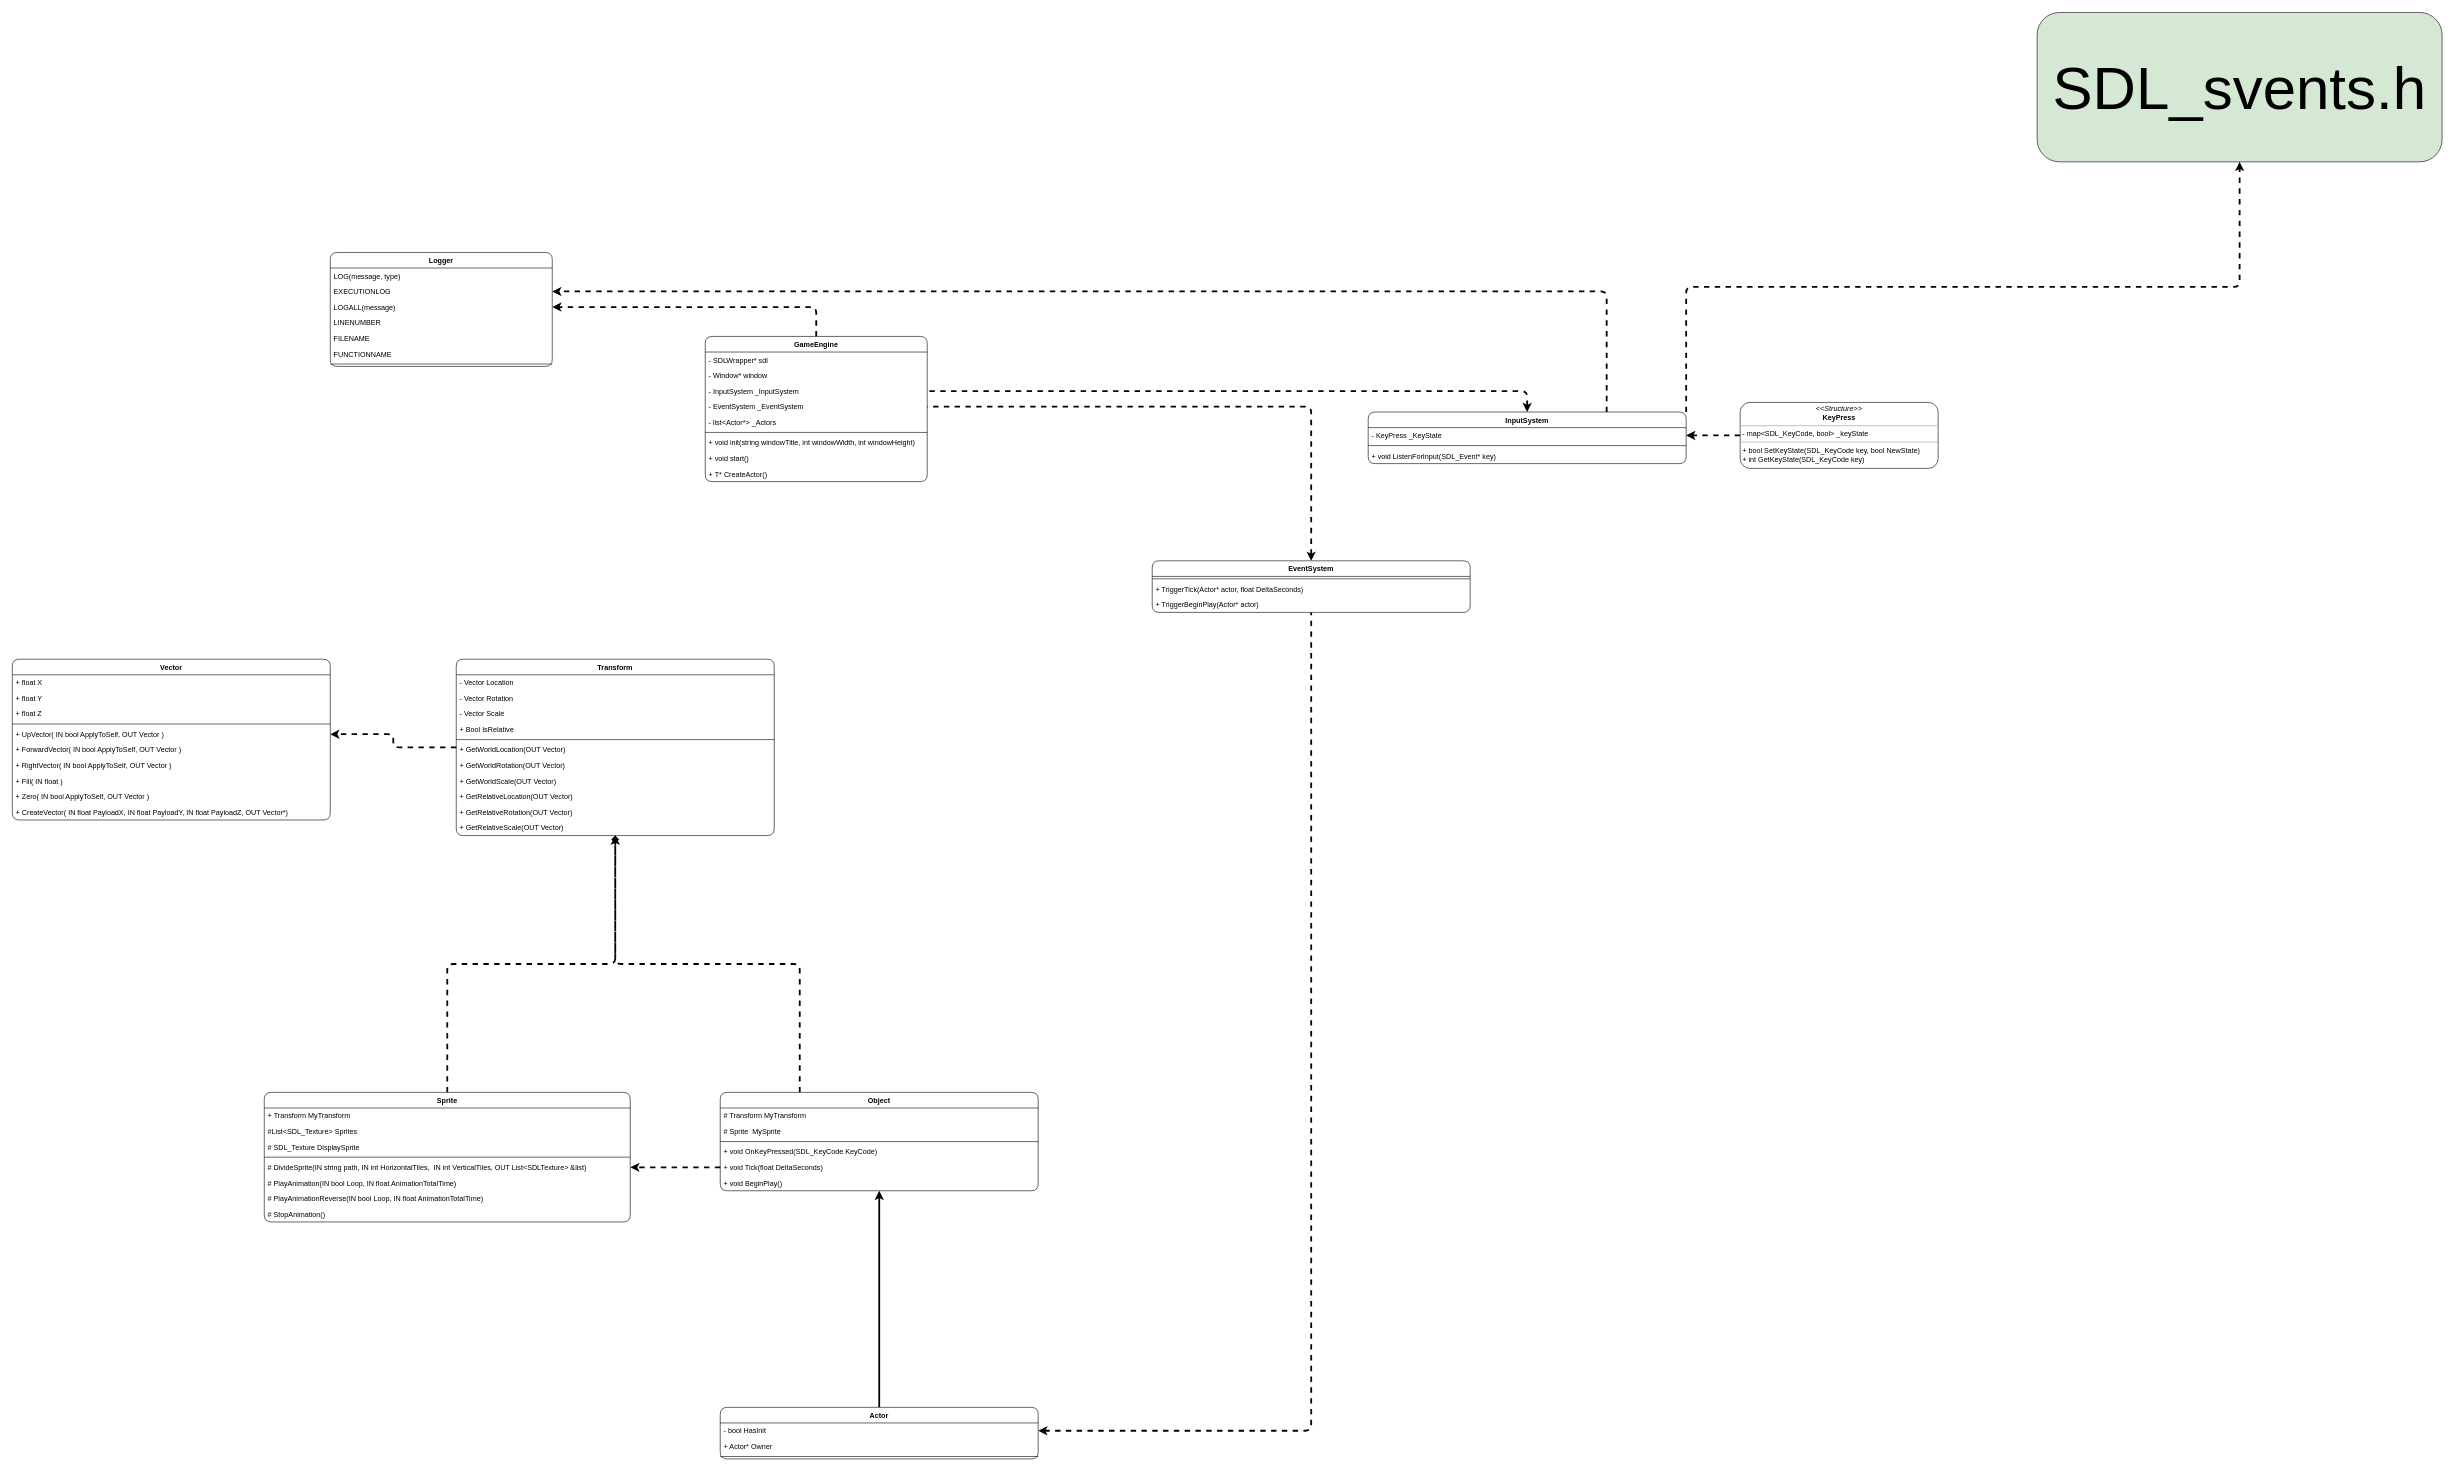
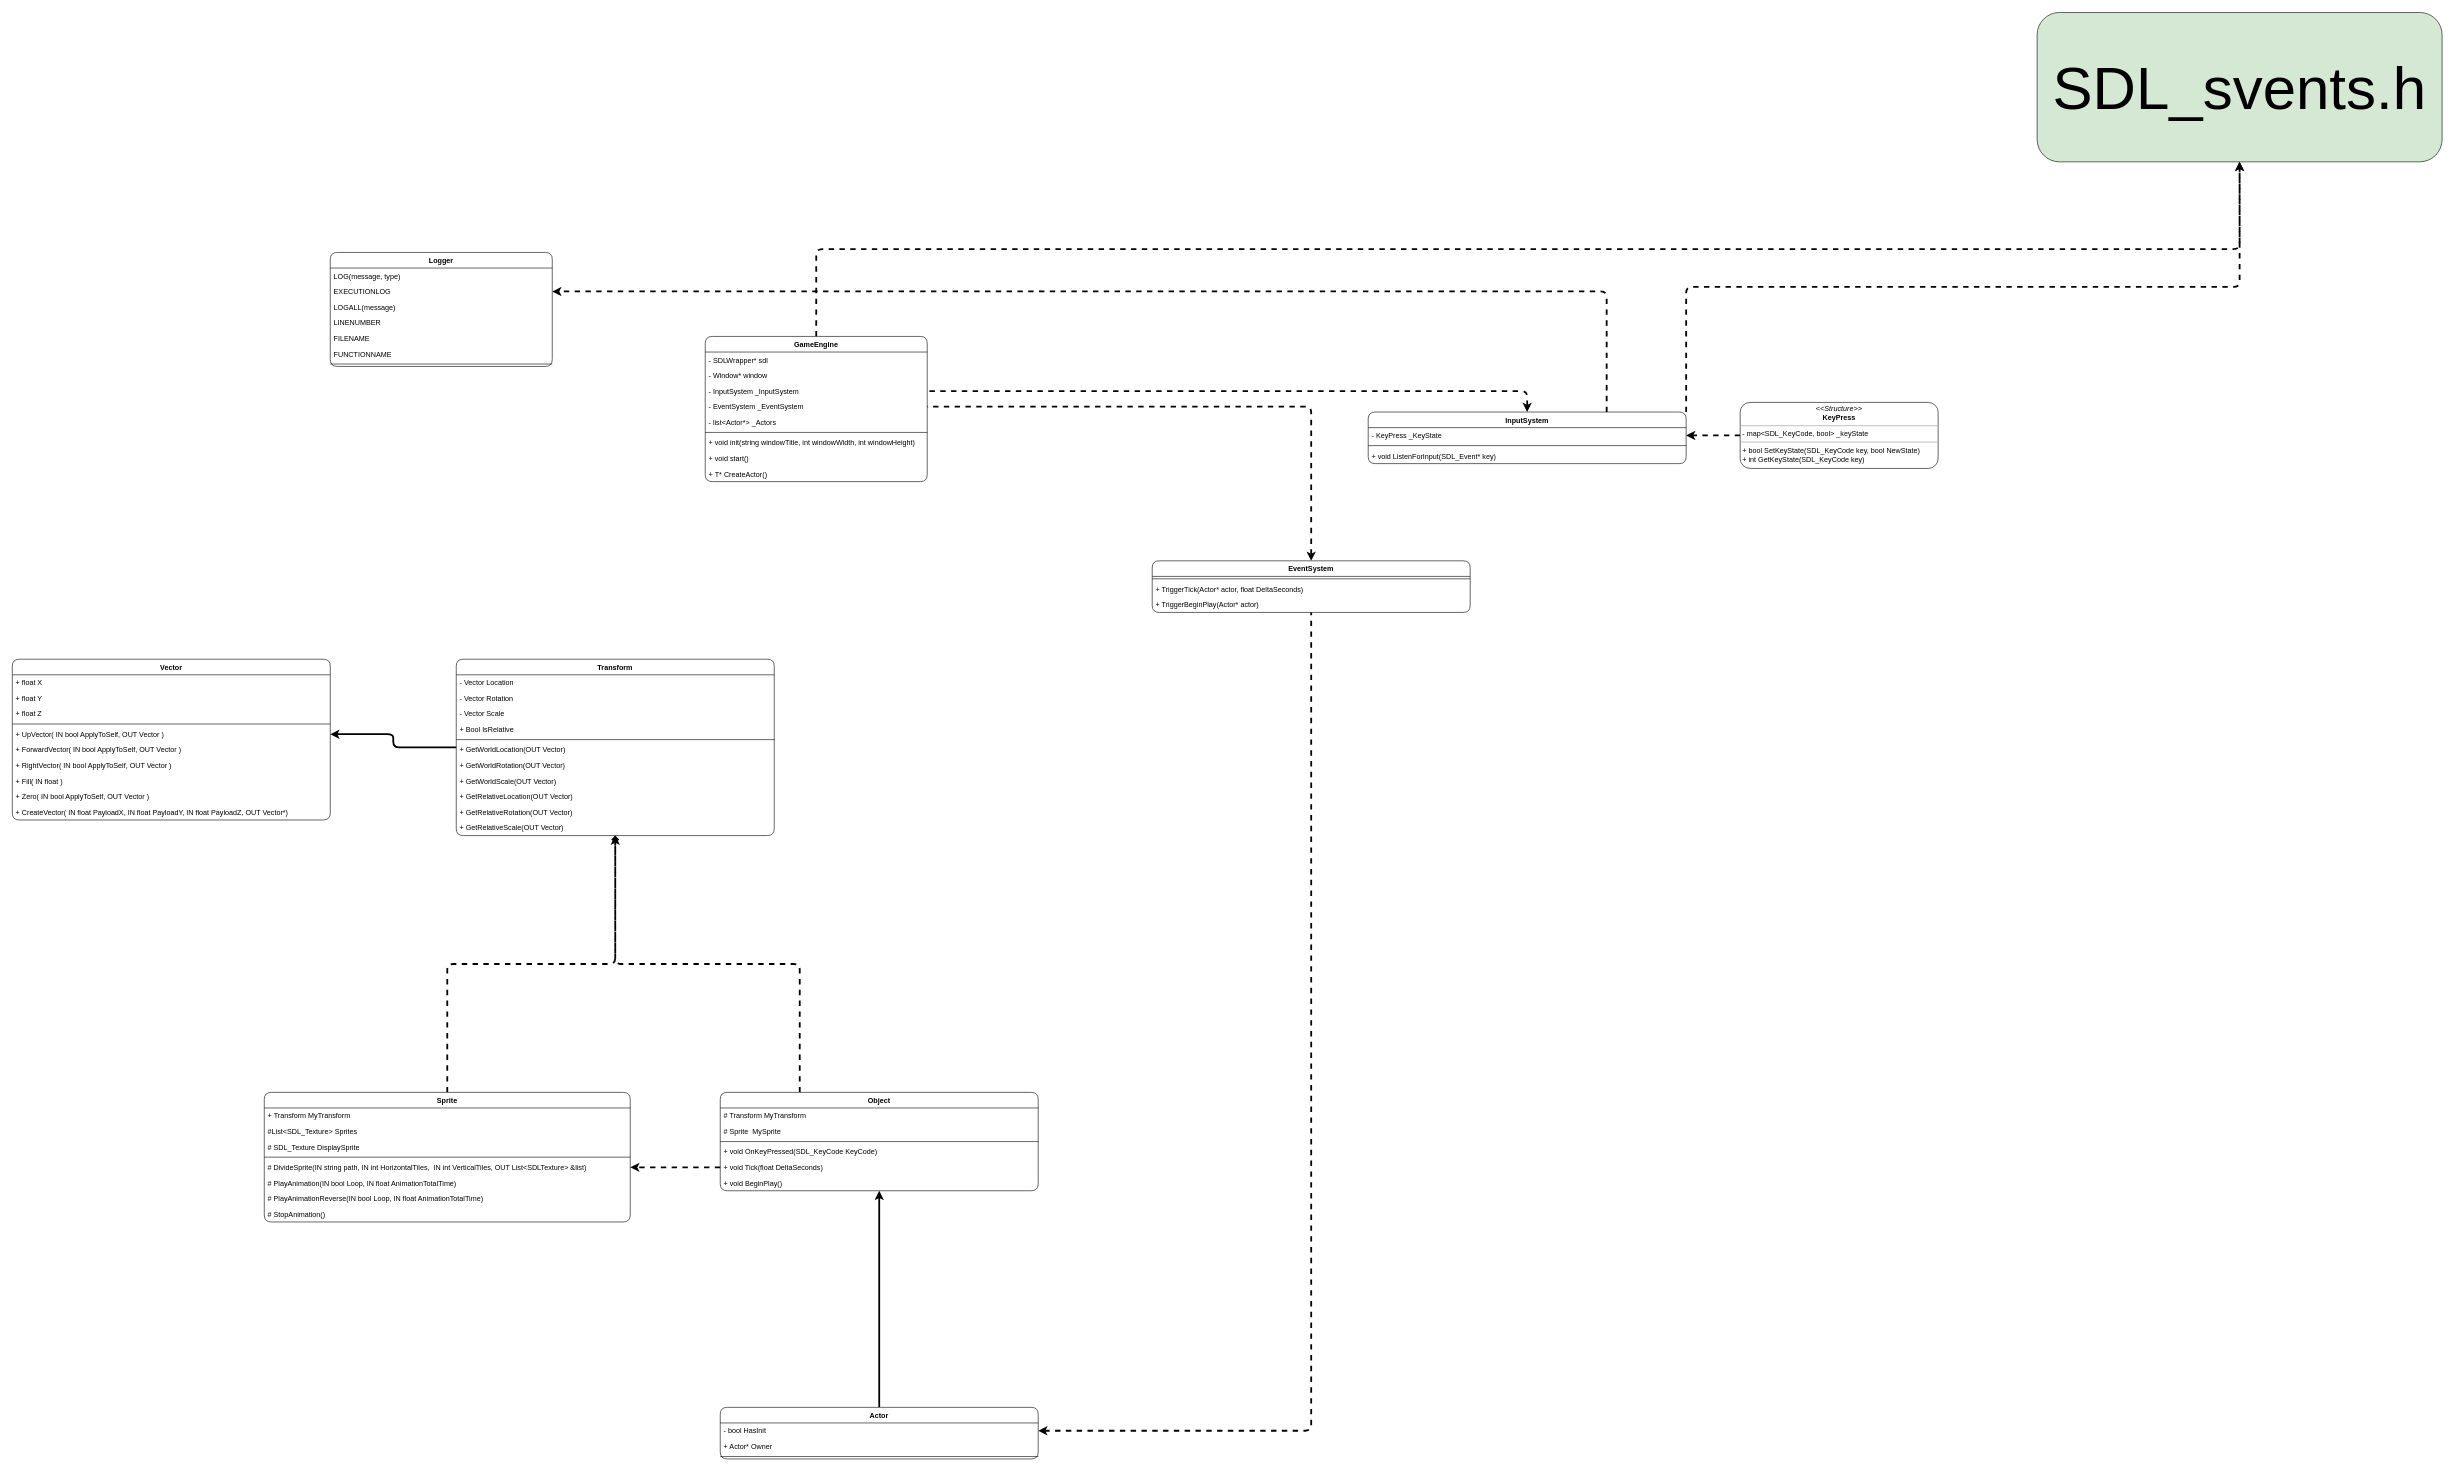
edge "GameEngine" -> "LOGALL(message)": now "GameEngine" -> "SDL_svents.h"
edge "Transform" -> "+ UpVector( IN bool ApplyToSelf, OUT Vector )": style dashed -> solid
